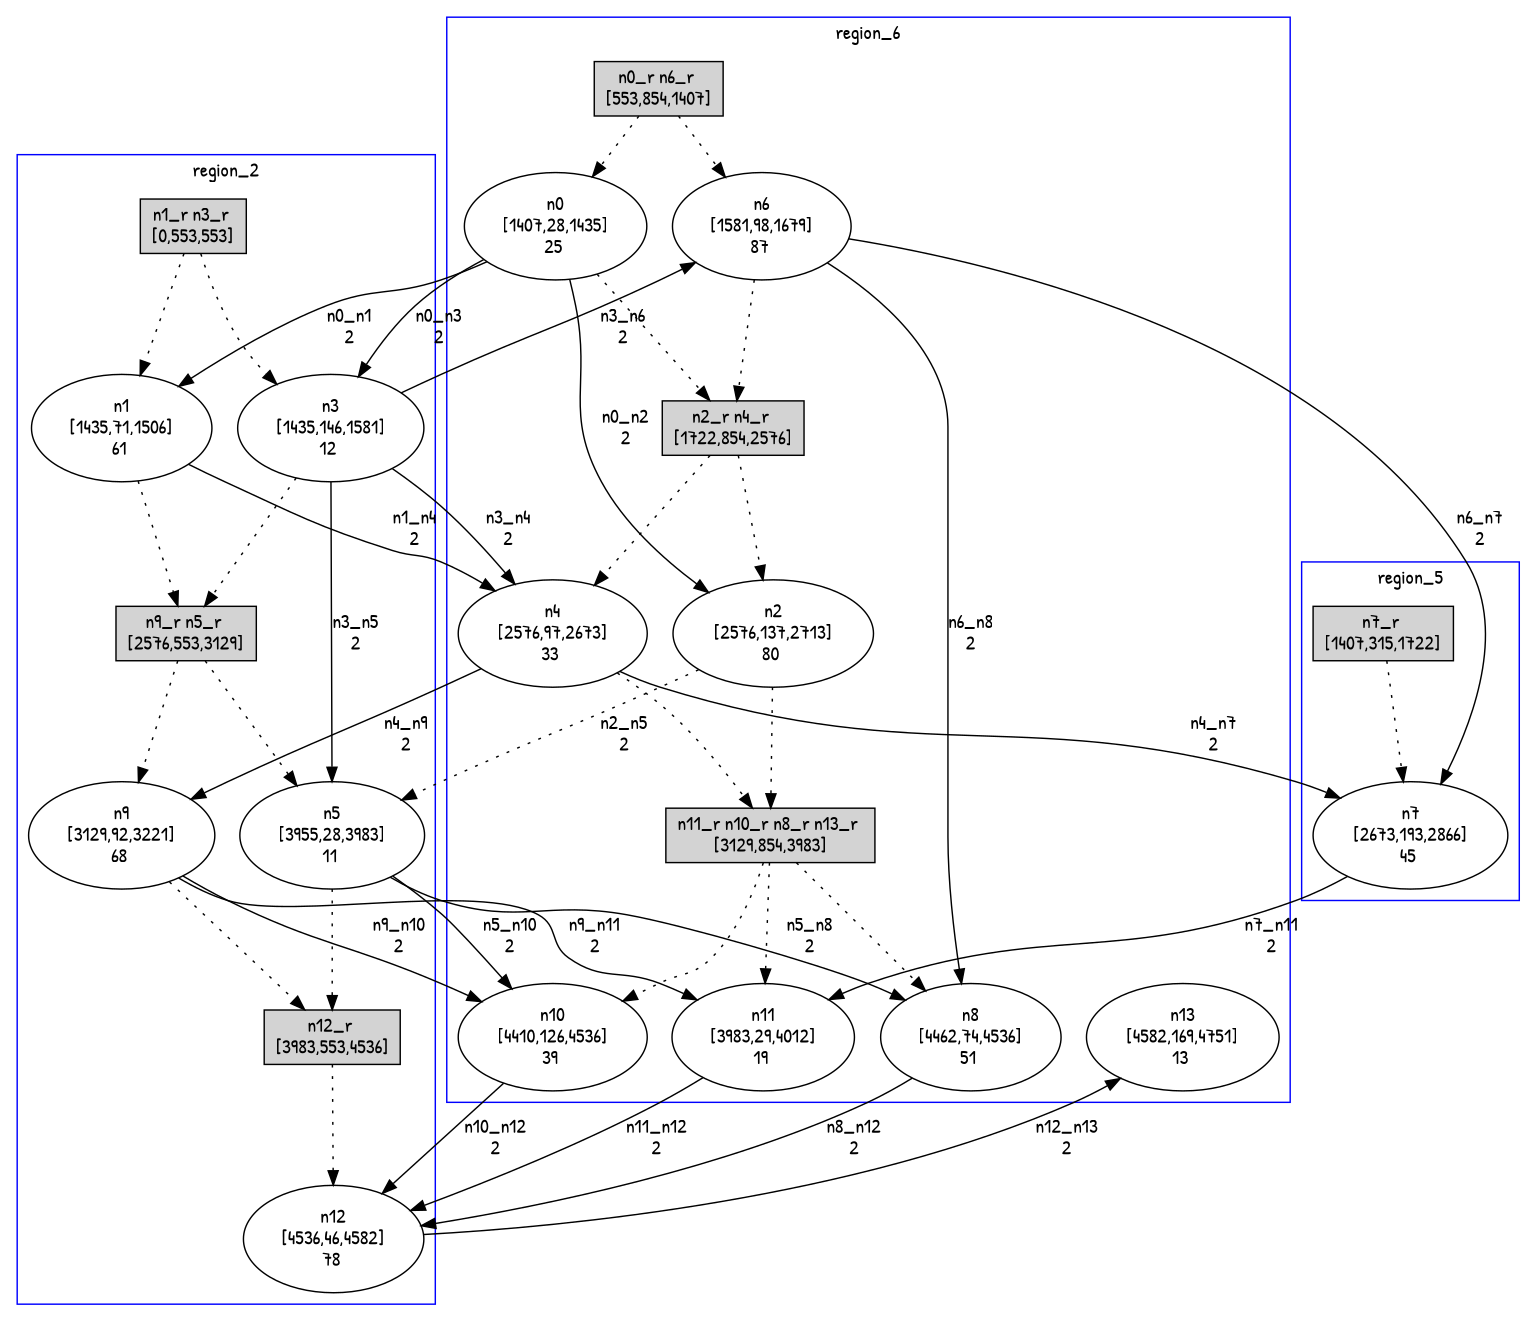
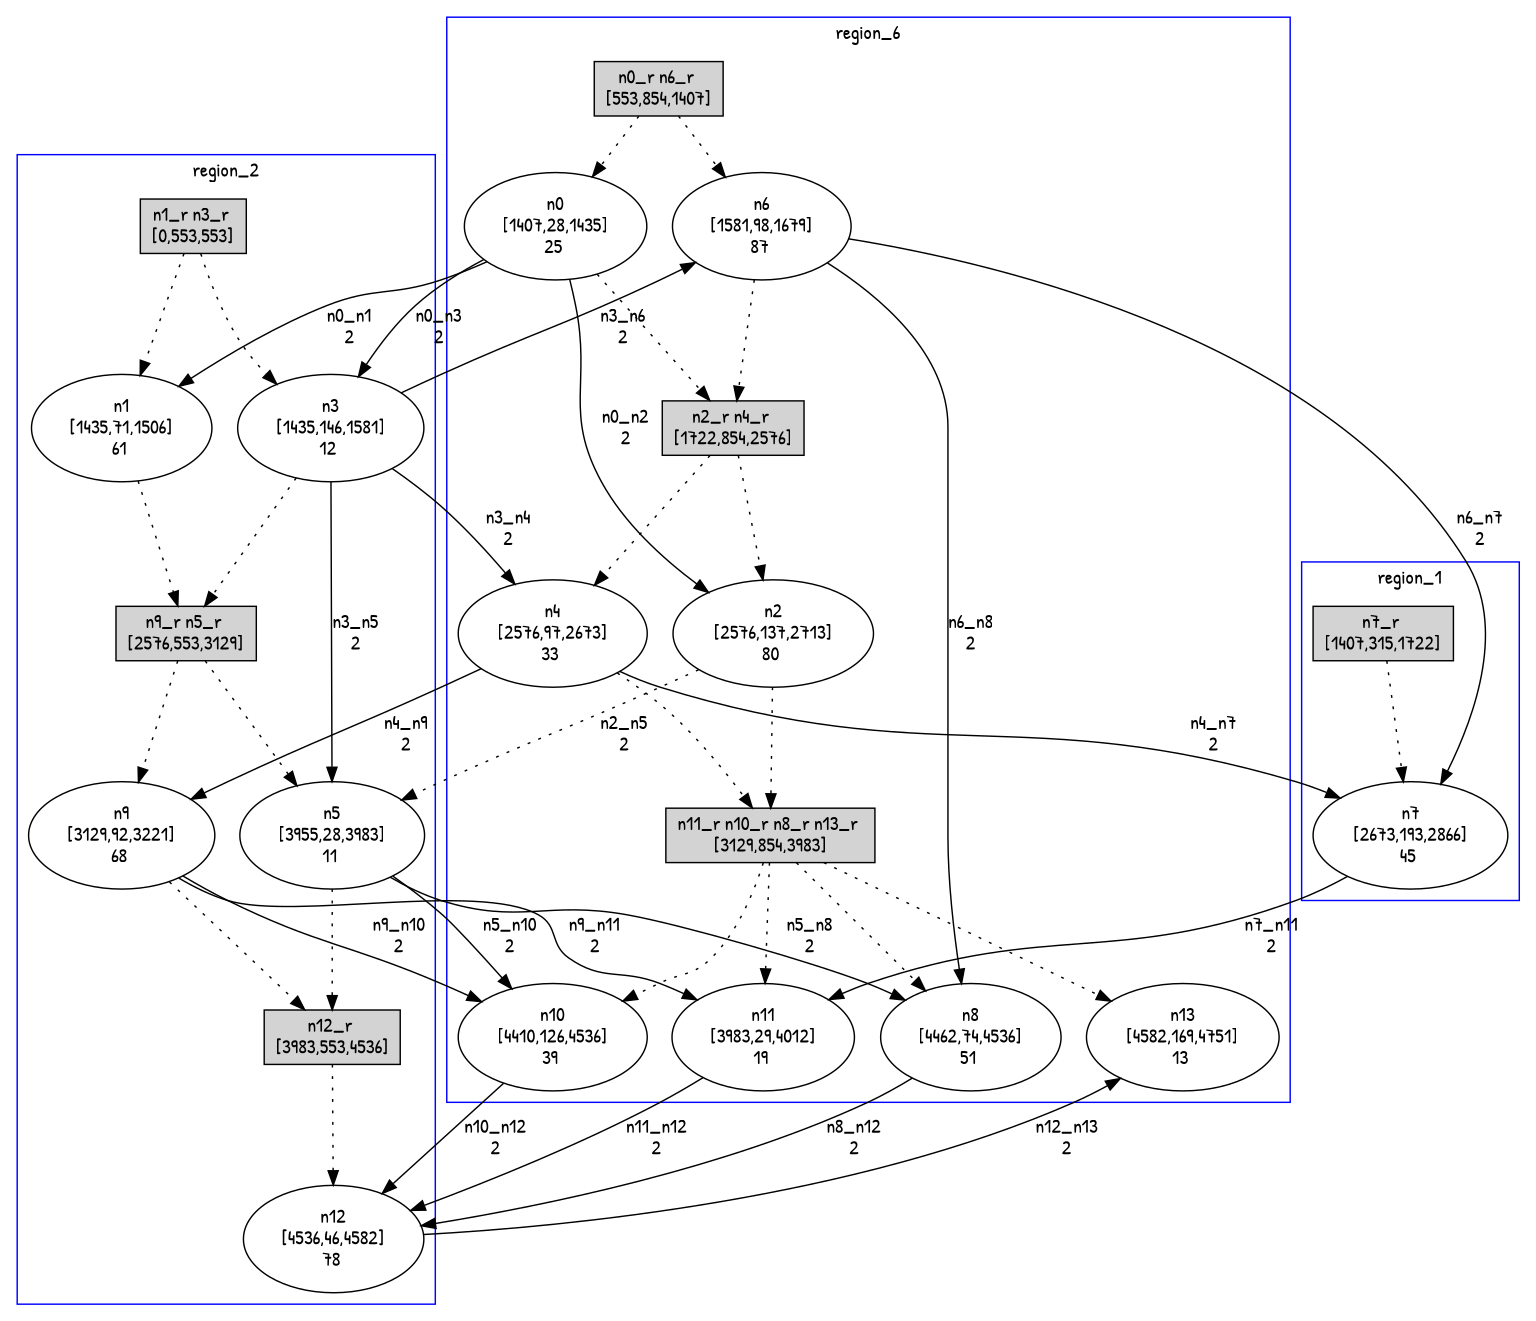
edge "n1 [1435,71,1506] 61" -> "n4 [2576,97,2673] 33": removed, label "n1_n4 2"
cluster "region_5": label "region_5" -> "region_1"
edge "n11_r n10_r n8_r n13_r [3129,854,3983]" -> "n13 [4582,169,4751] 13": added
